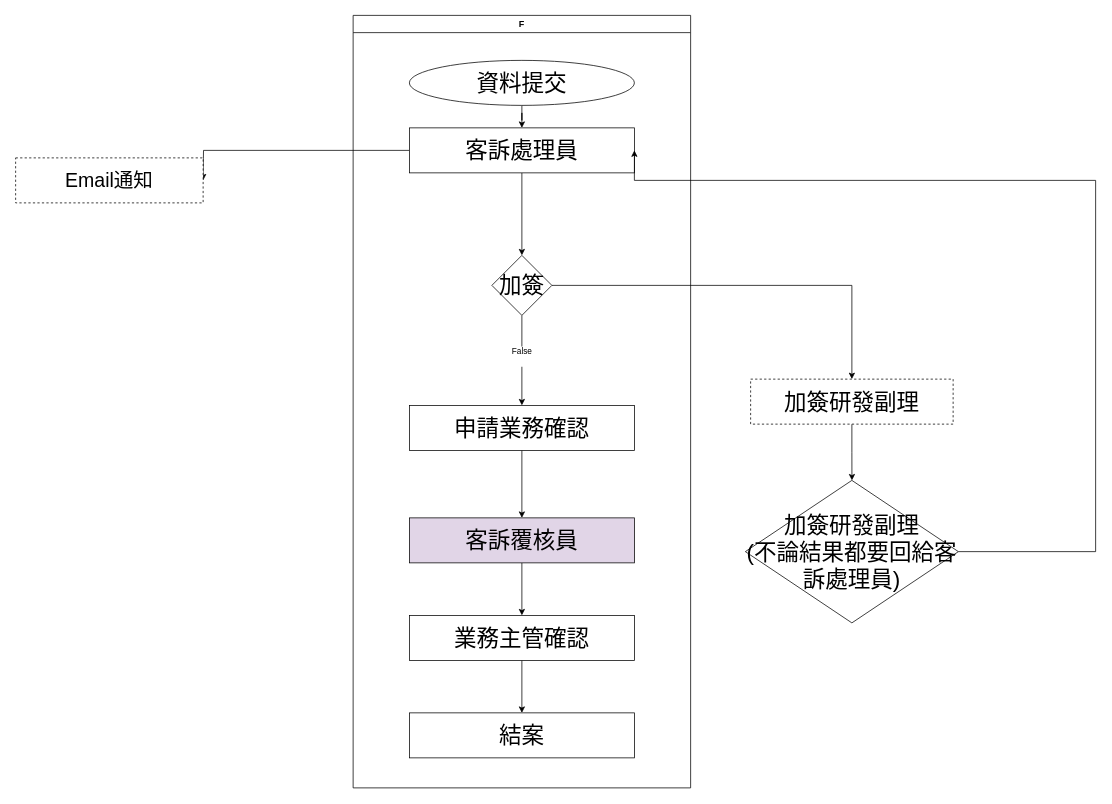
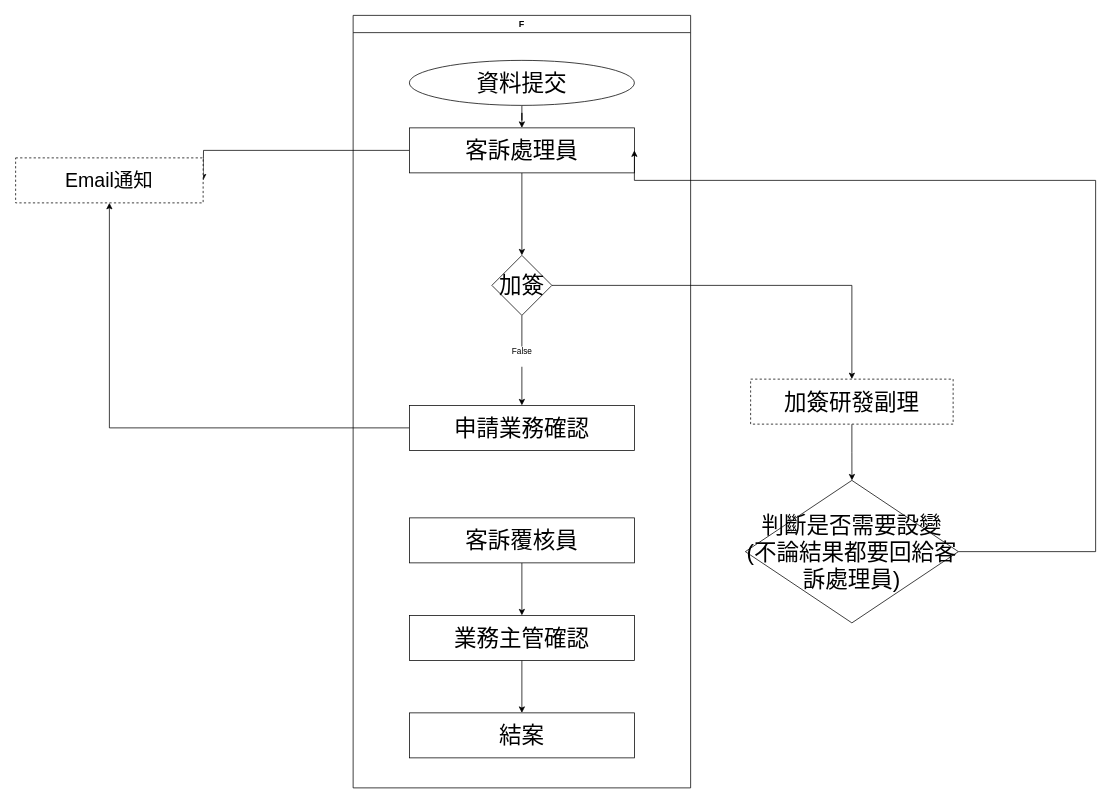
edge "申請業務確認" -> "客訴覆核員": now "申請業務確認" -> "Email通知"
node "客訴覆核員": fillcolor #e1d5e7 -> #ffffff
node "加簽研發副理 (不論結果都要回給客訴處理員)": label "加簽研發副理 (不論結果都要回給客訴處理員)" -> "判斷是否需要設變 (不論結果都要回給客訴處理員)"
